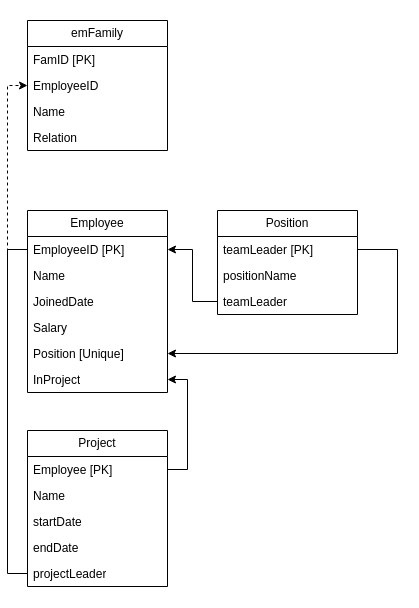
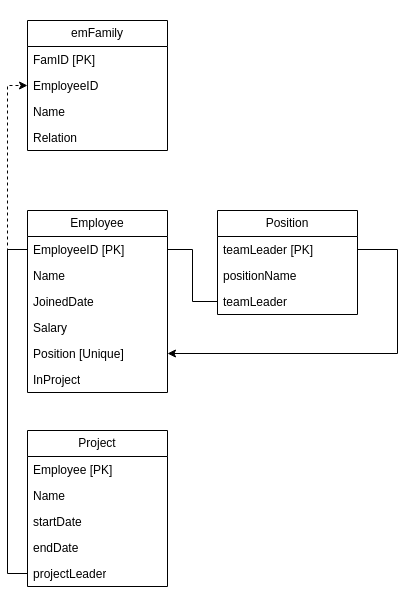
edge "teamLeader" -> "EmployeeID [PK]": arrowhead classic -> none
edge "Employee [PK]" -> "InProject": removed
